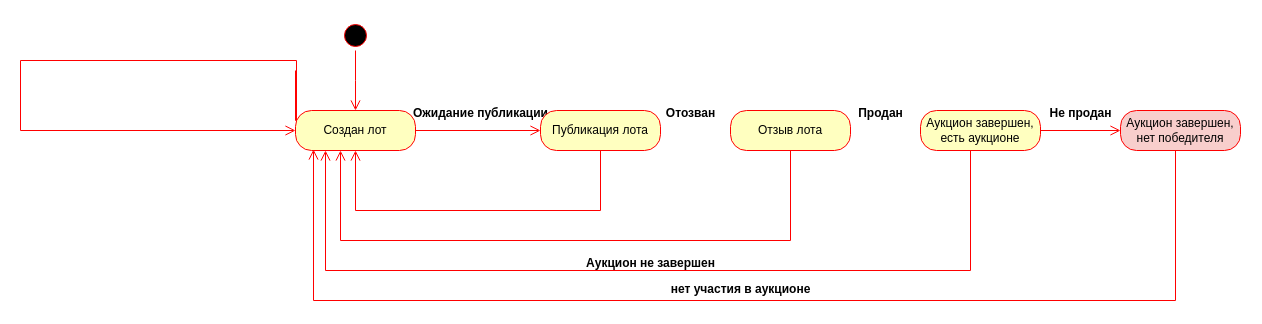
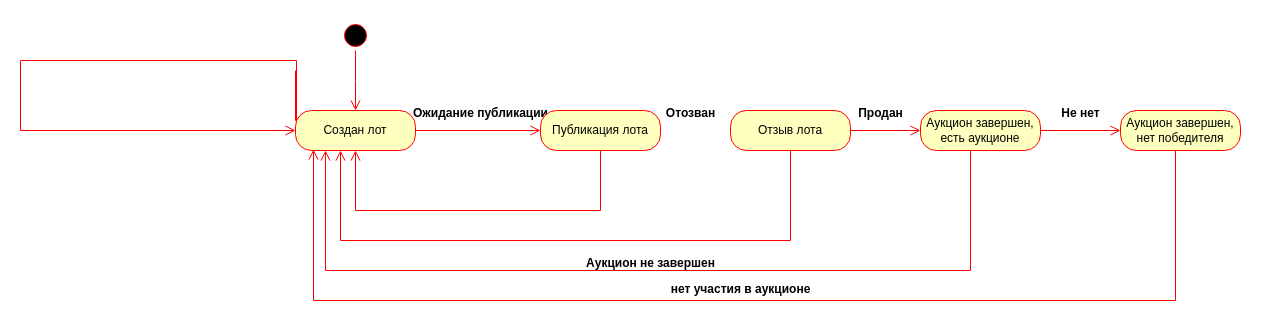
node "Не продан": label "Не продан" -> "Не нет"
edge "Отзыв лота" -> "Аукцион завершен, есть аукционе": added
node "Аукцион завершен, нет победителя": fillcolor #f8cecc -> #ffffc0
